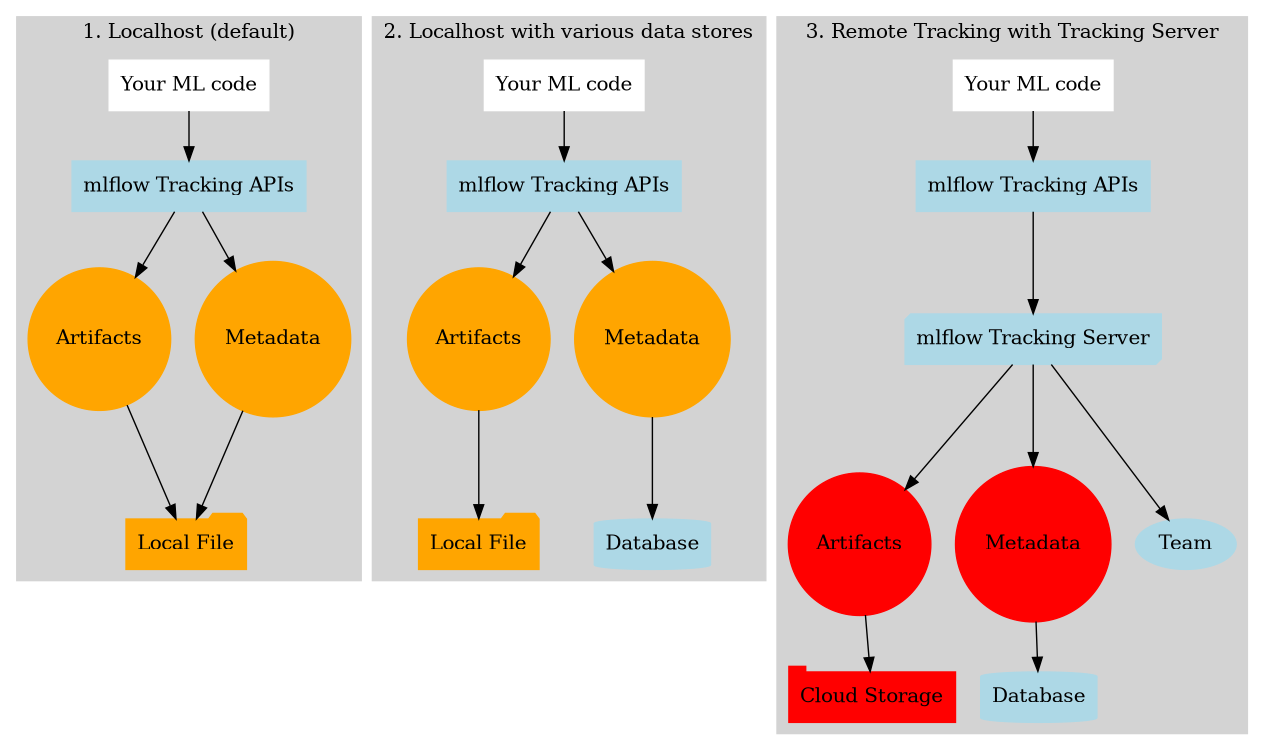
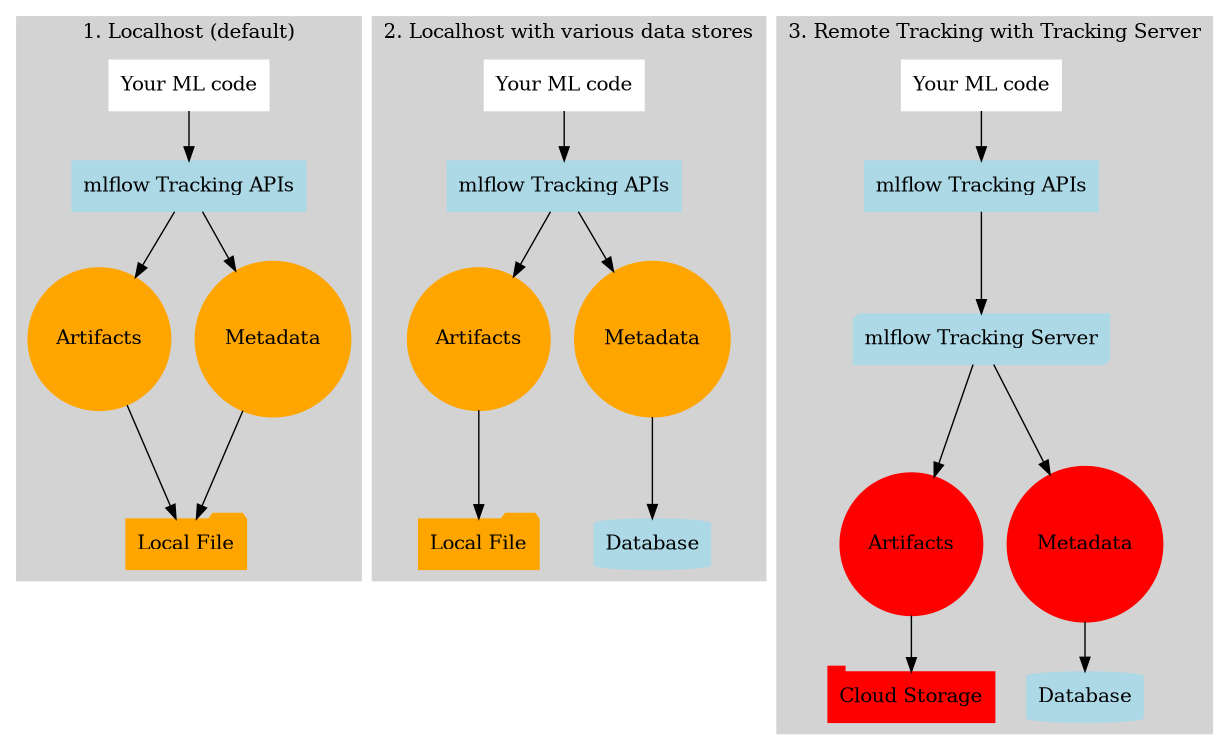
node "Team": removed
